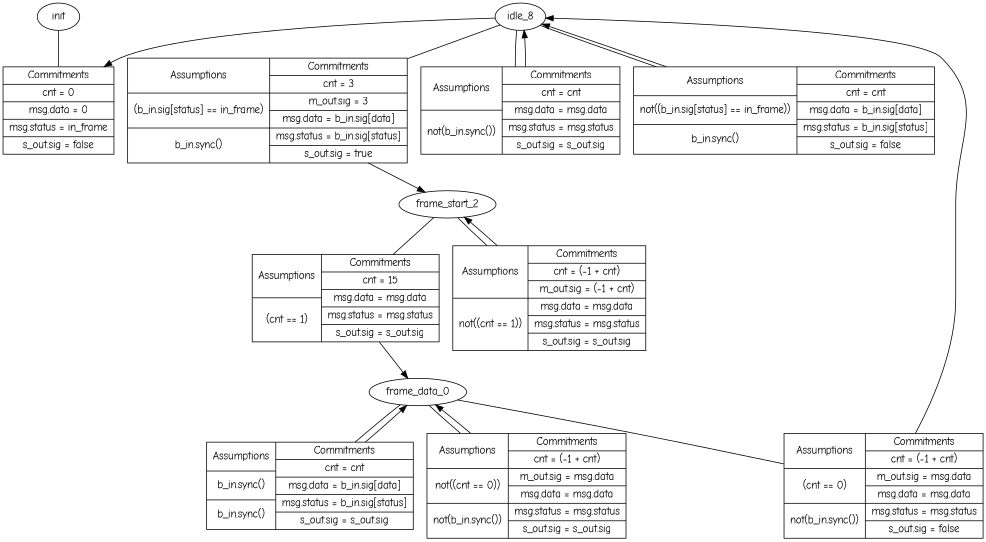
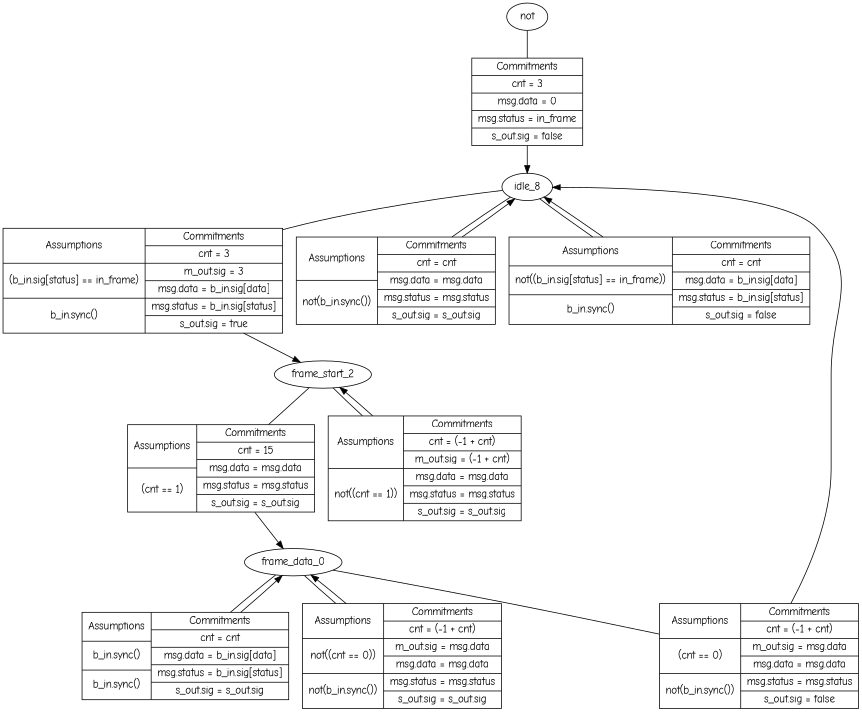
node "init": label "init" -> "not"
edge "idle_8" -> "Commitments": reversed
node "Commitments": text "cnt = 0" -> "cnt = 3"
